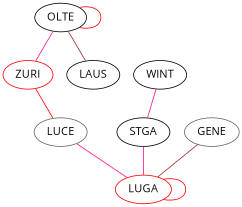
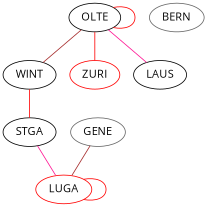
node "BERN": added
edge "OLTE" -- "ZURI": color deeppink -> red
edge "OLTE" -- "WINT": added
edge "OLTE" -- "LAUS": color brown -> deeppink
edge "WINT" -- "STGA": color deeppink -> red
node "LUCE": removed
